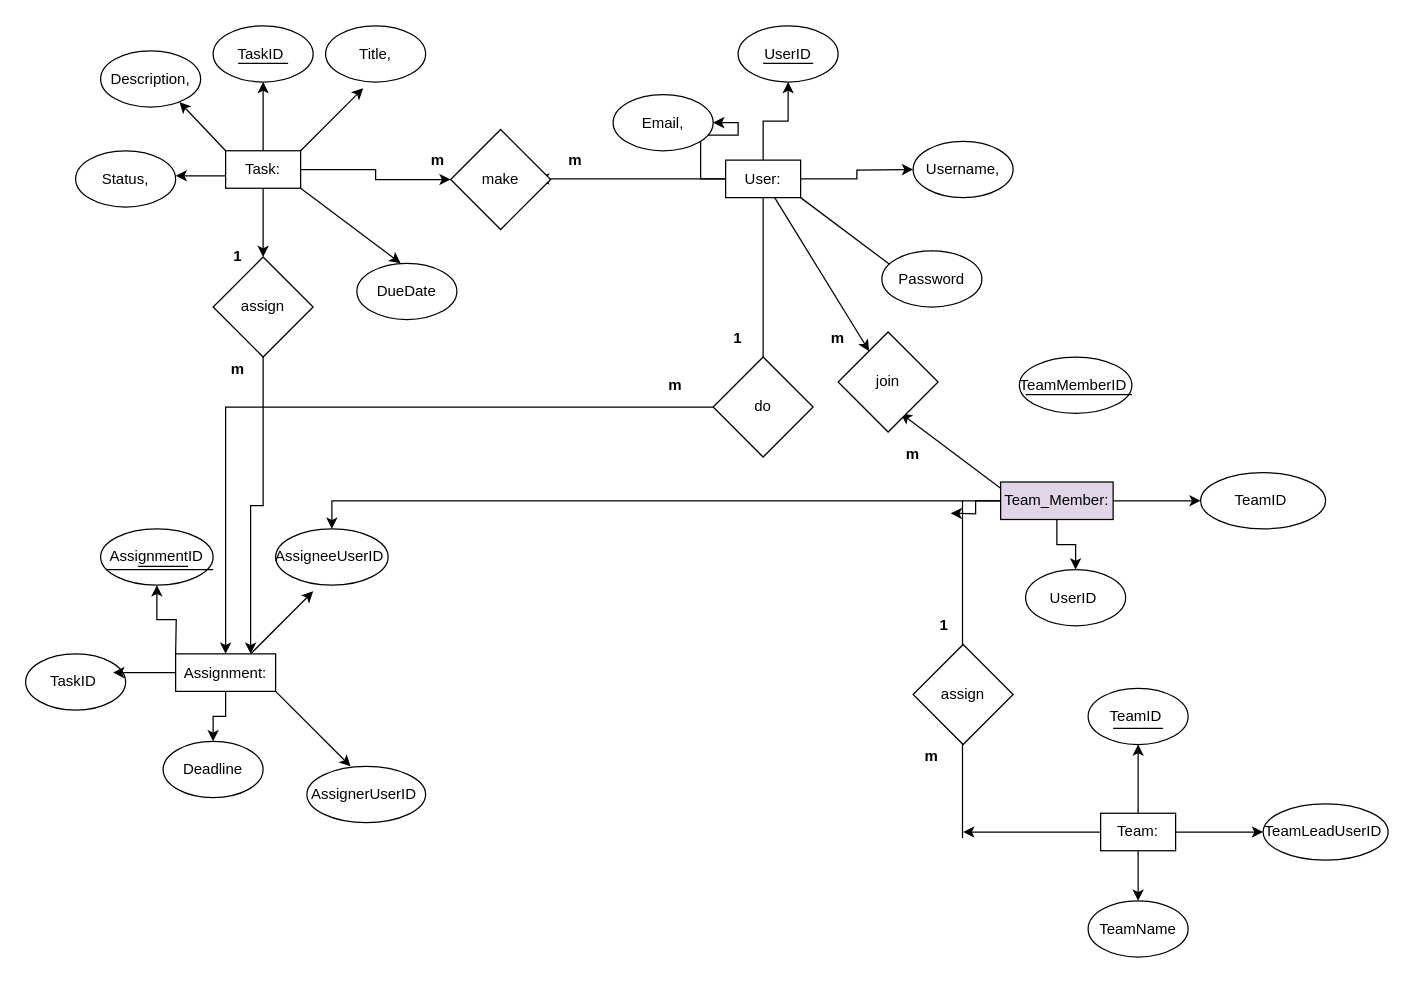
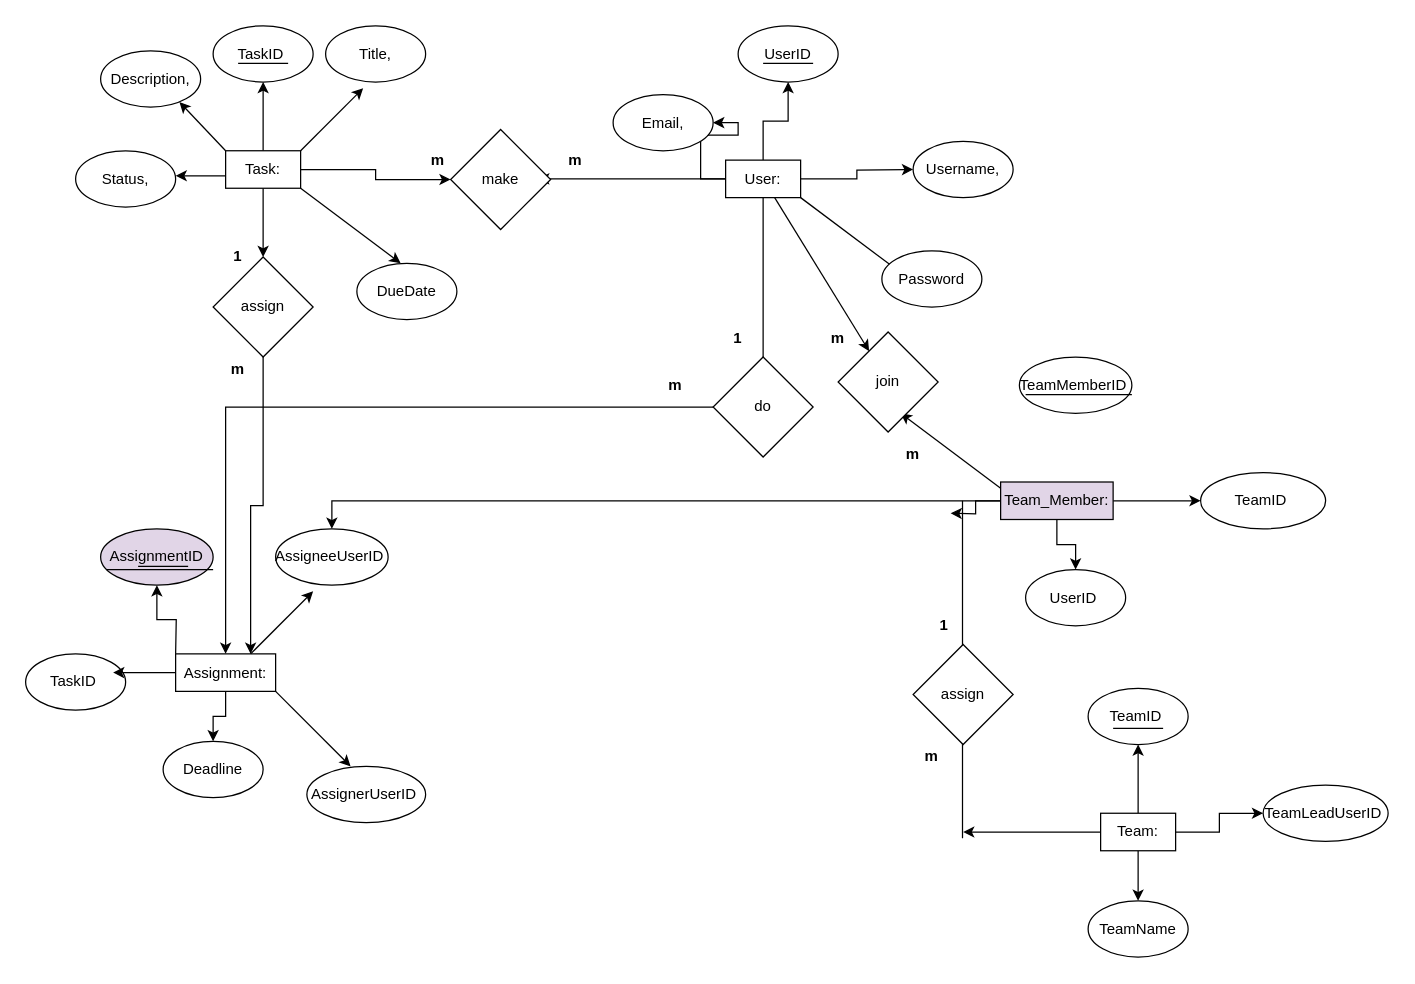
node "AssignmentID": fillcolor #ffffff -> #e1d5e7
node "TeamLeadUserID": moved (1326, 832) -> (1326, 813)
